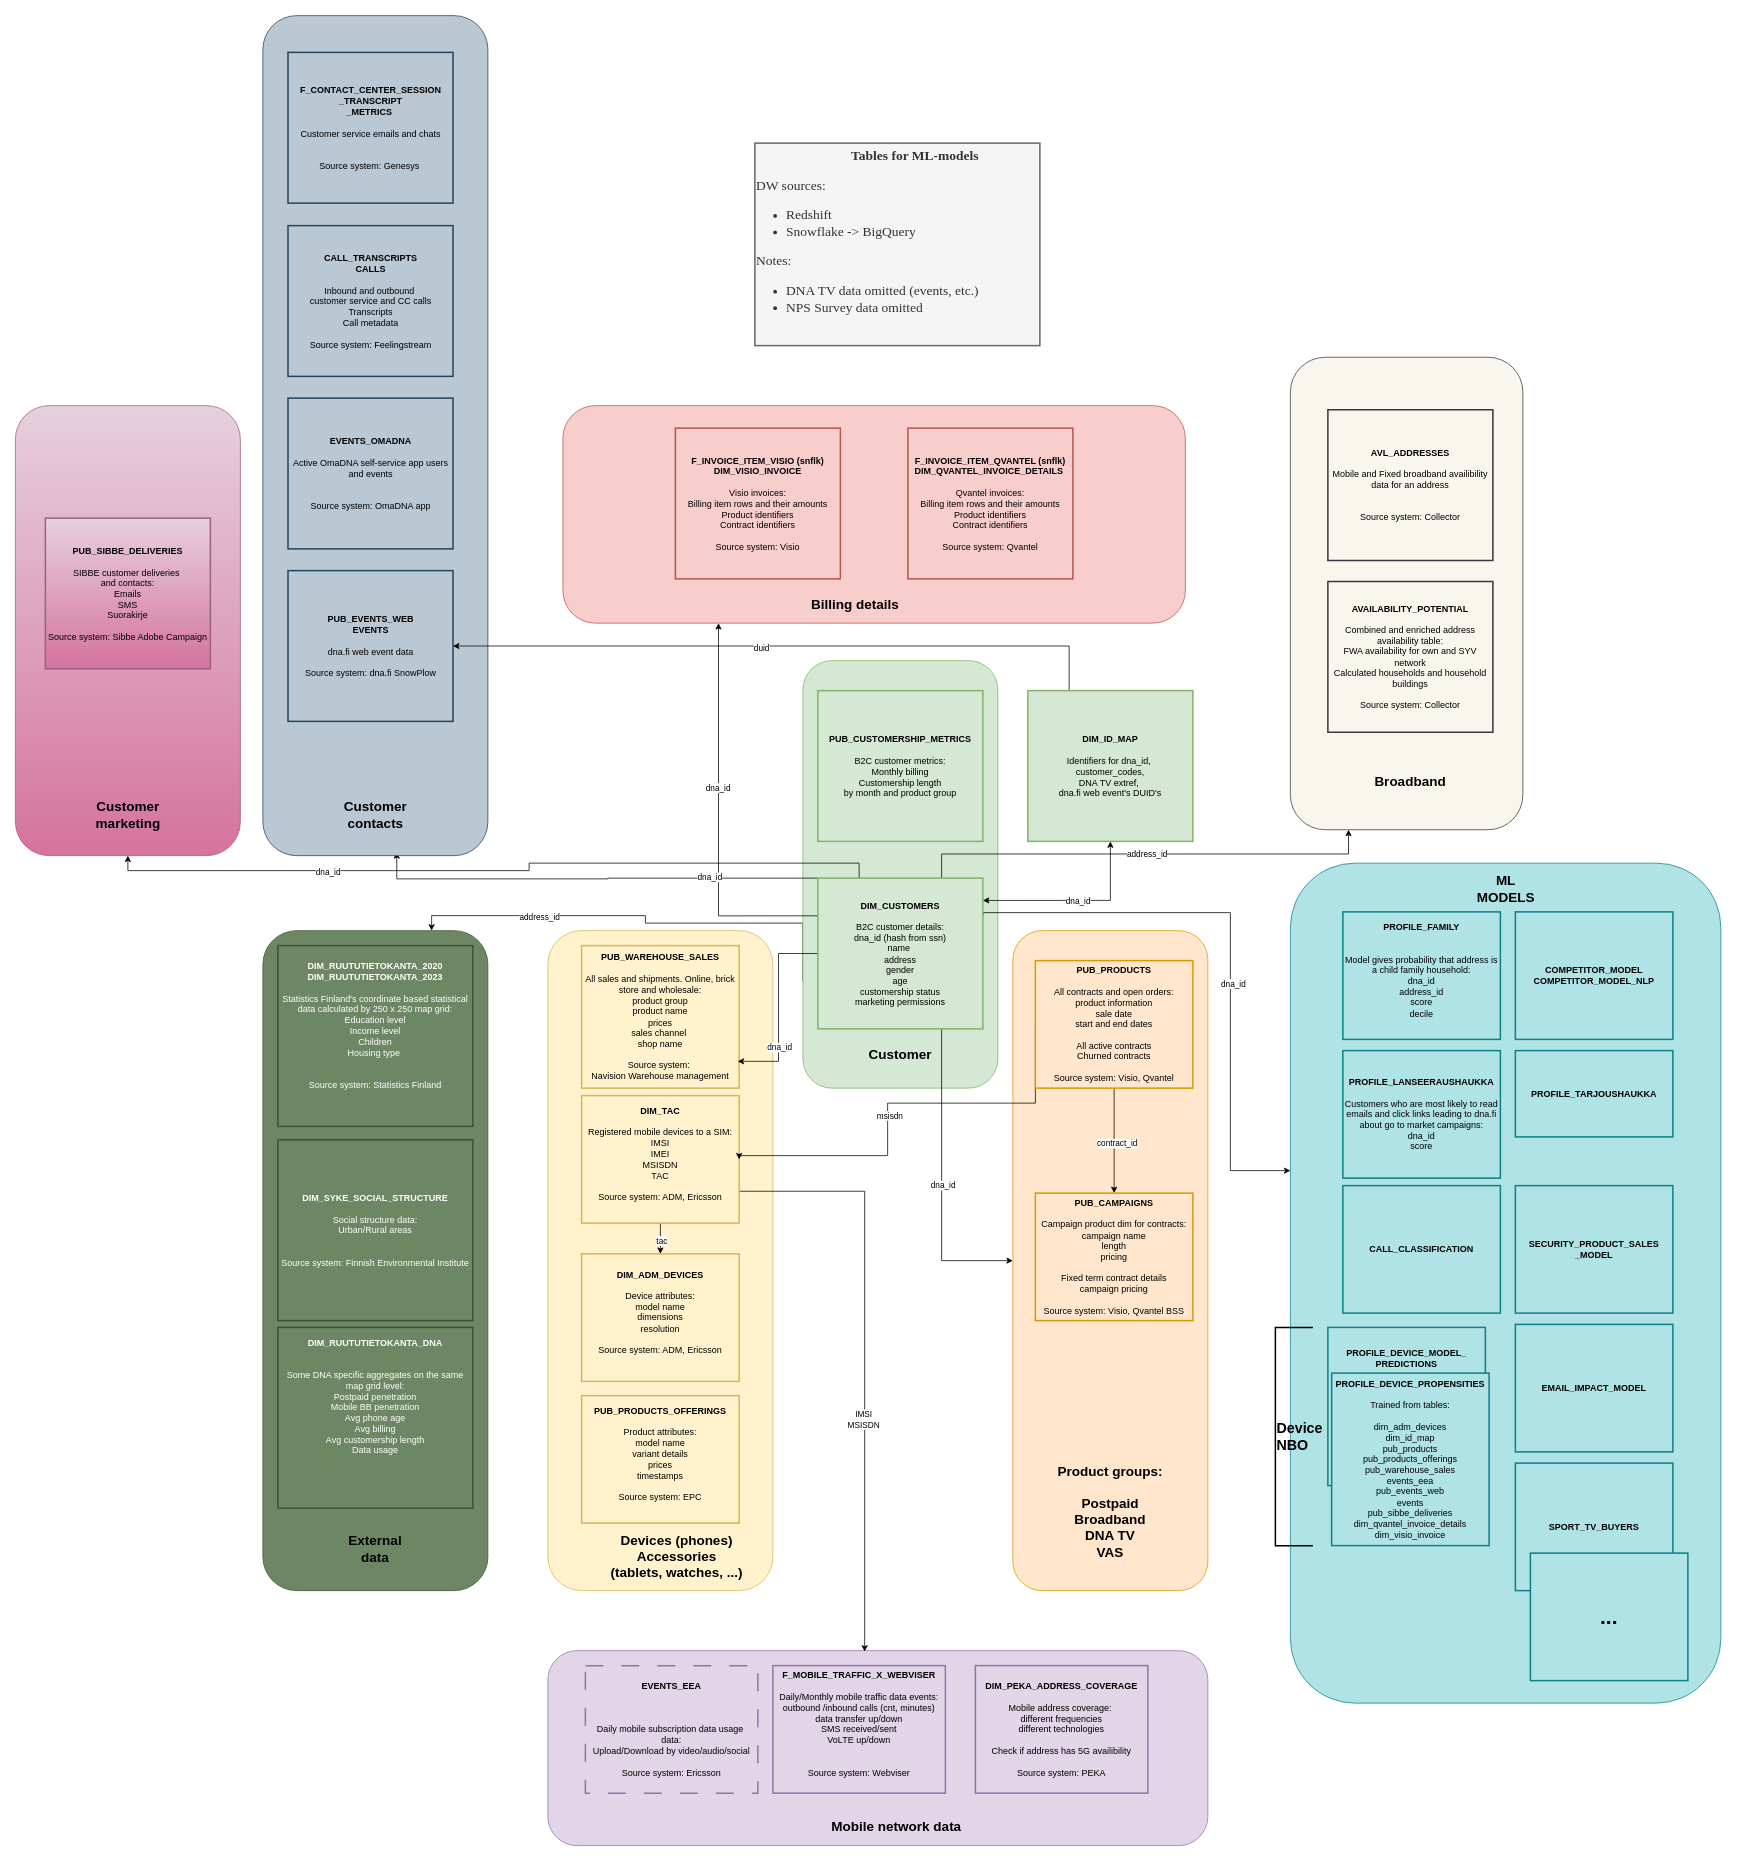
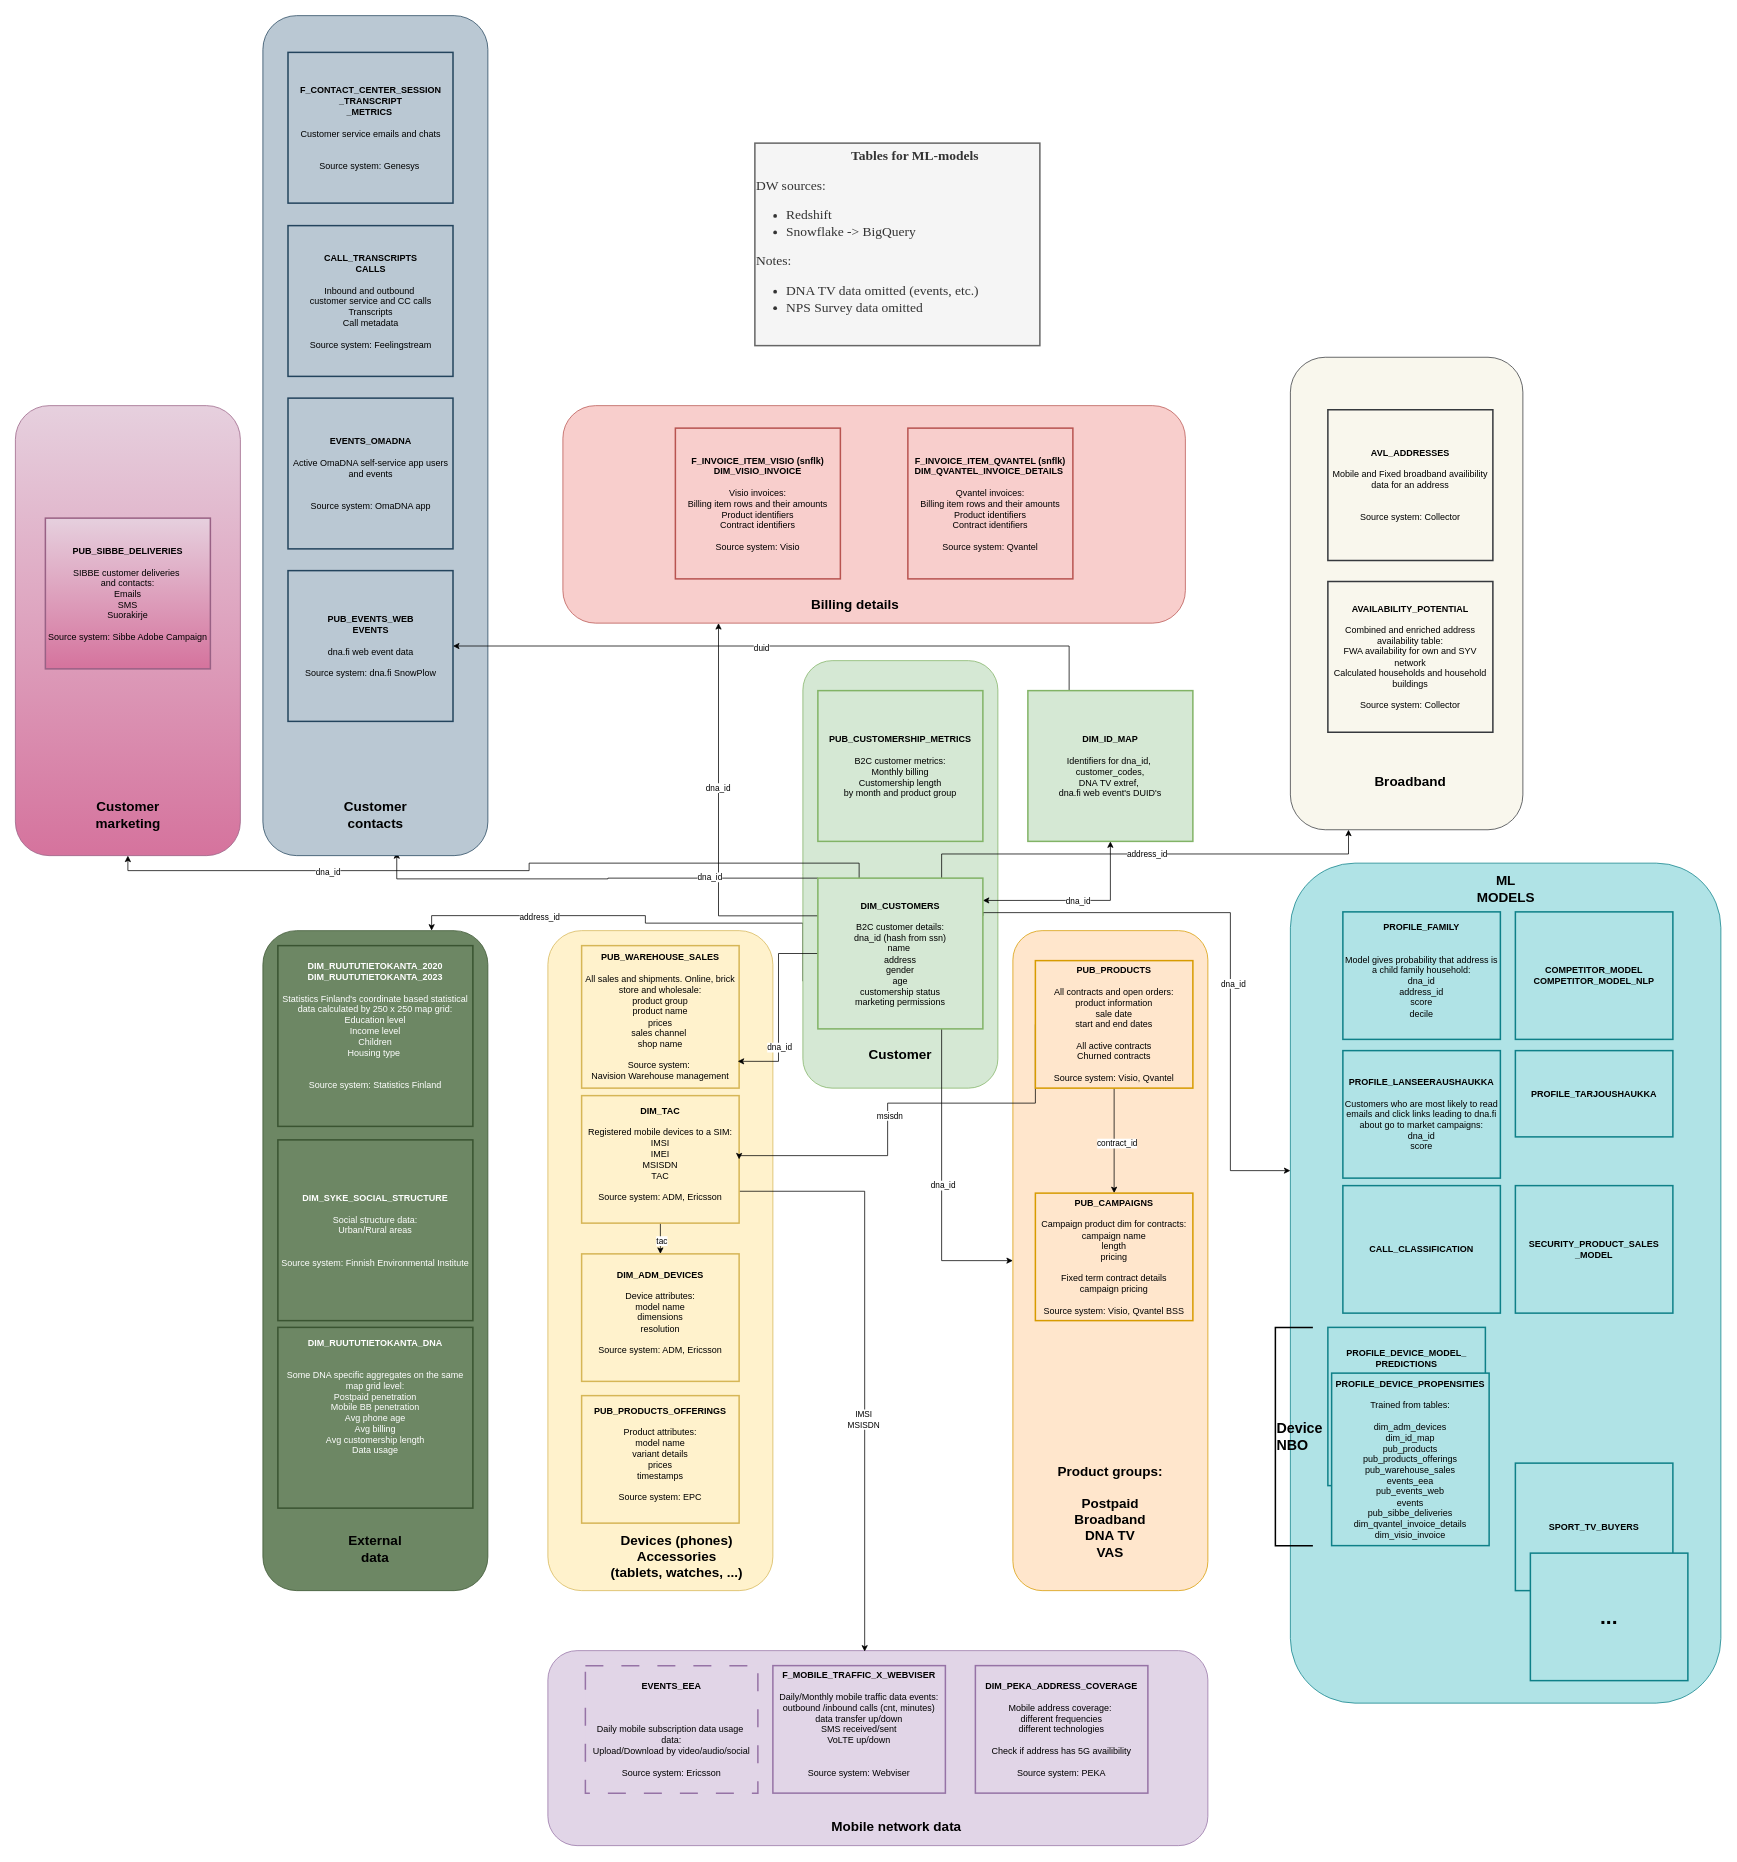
node "EMAIL_IMPACT_MODEL": removed
